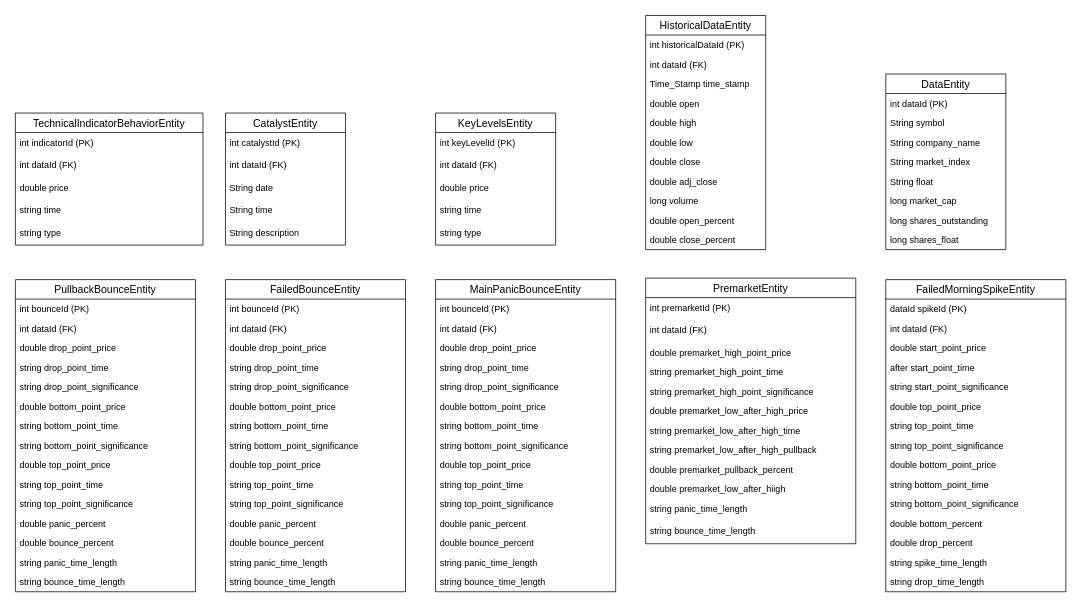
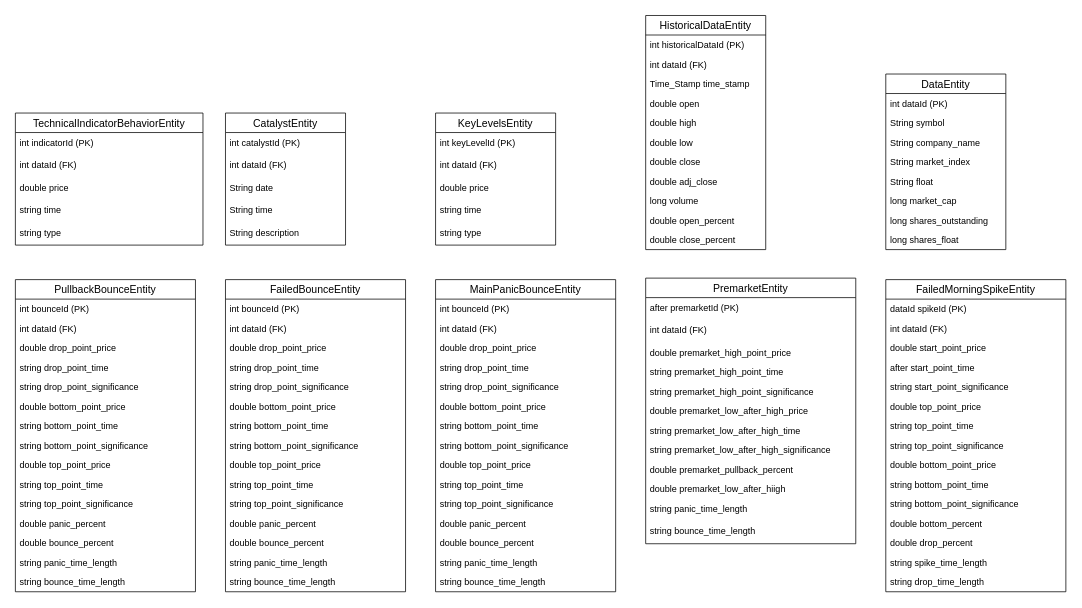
node "int premarketId (PK)": label "int premarketId (PK)" -> "after premarketId (PK)"
node "string premarket_low_after_high_pullback": label "string premarket_low_after_high_pullback" -> "string premarket_low_after_high_significance"
